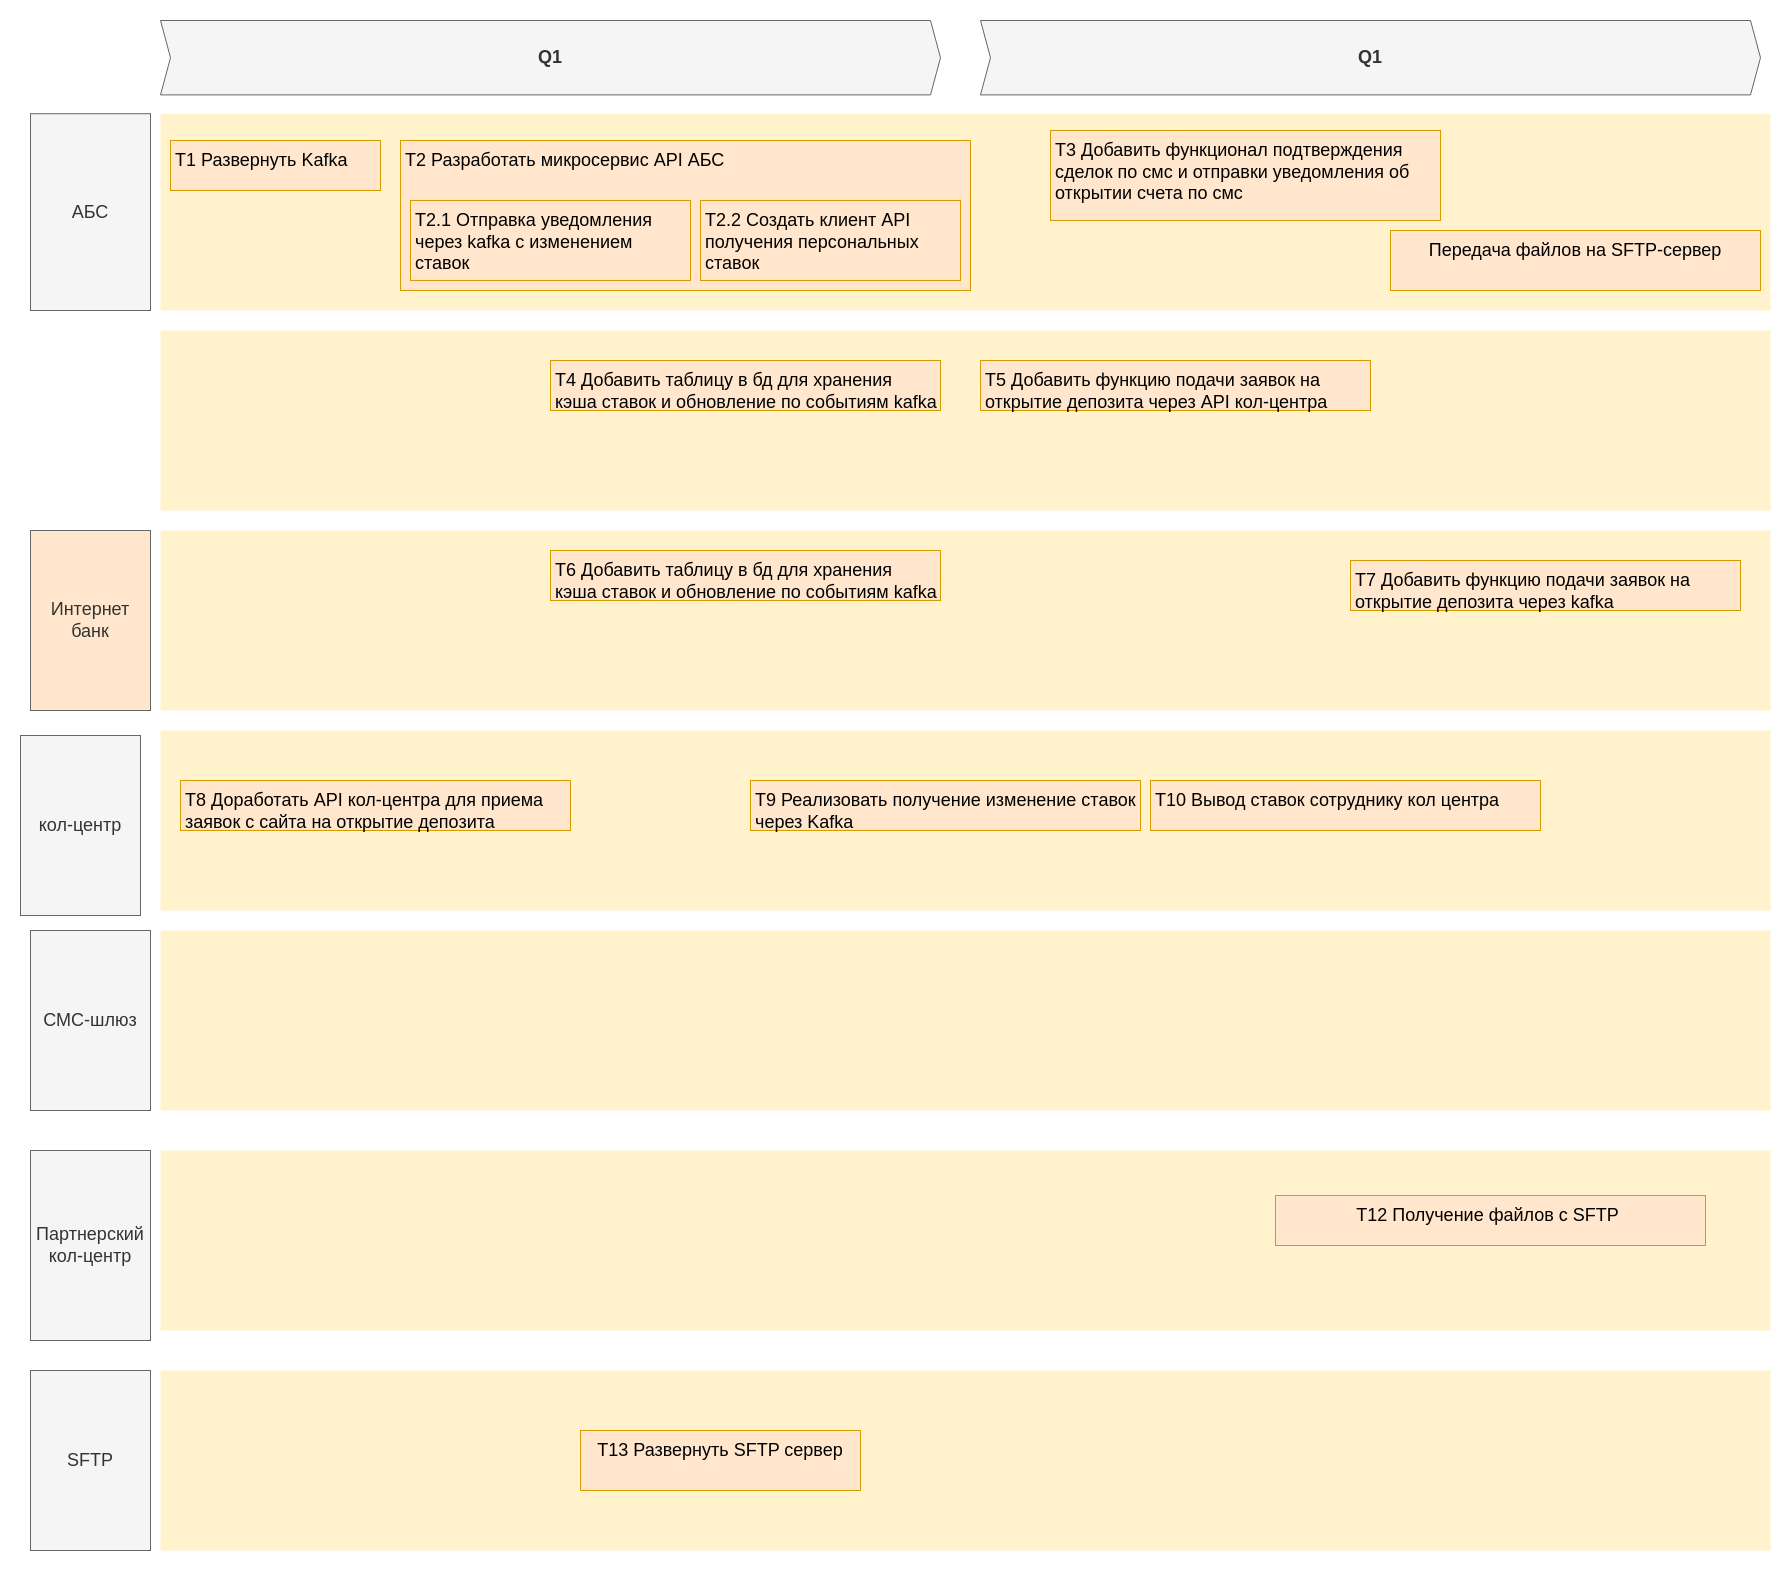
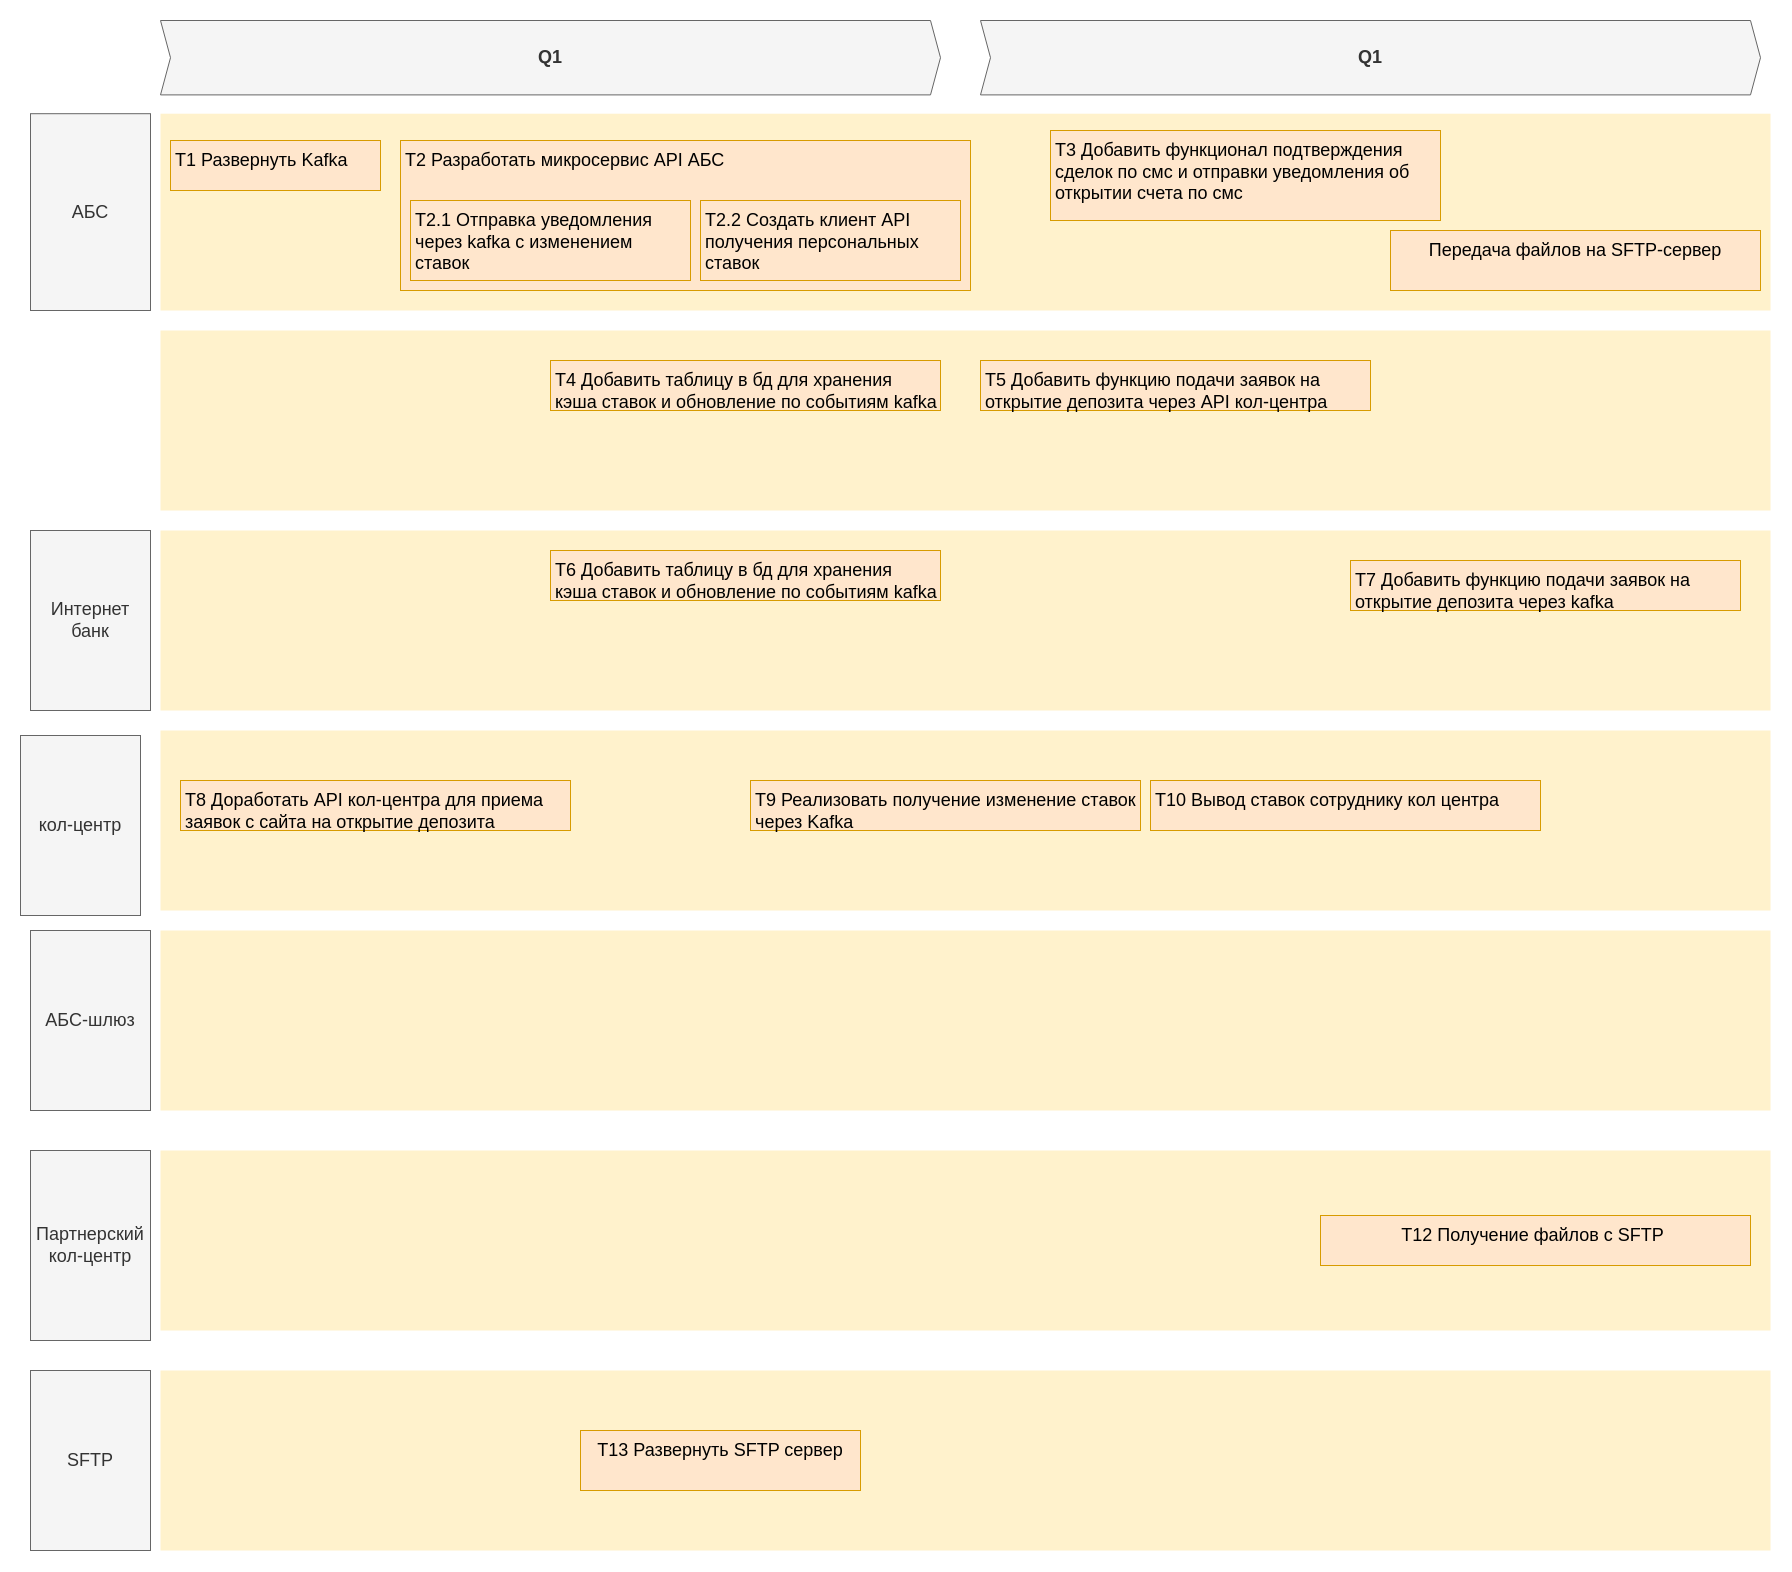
node "Интернет банк": fillcolor #ffe6cc -> #f5f5f5
node "СМС-шлюз": label "СМС-шлюз" -> "АБС-шлюз"
node "T12 Получение файлов с SFTP": moved (1491, 1221) -> (1536, 1241)
